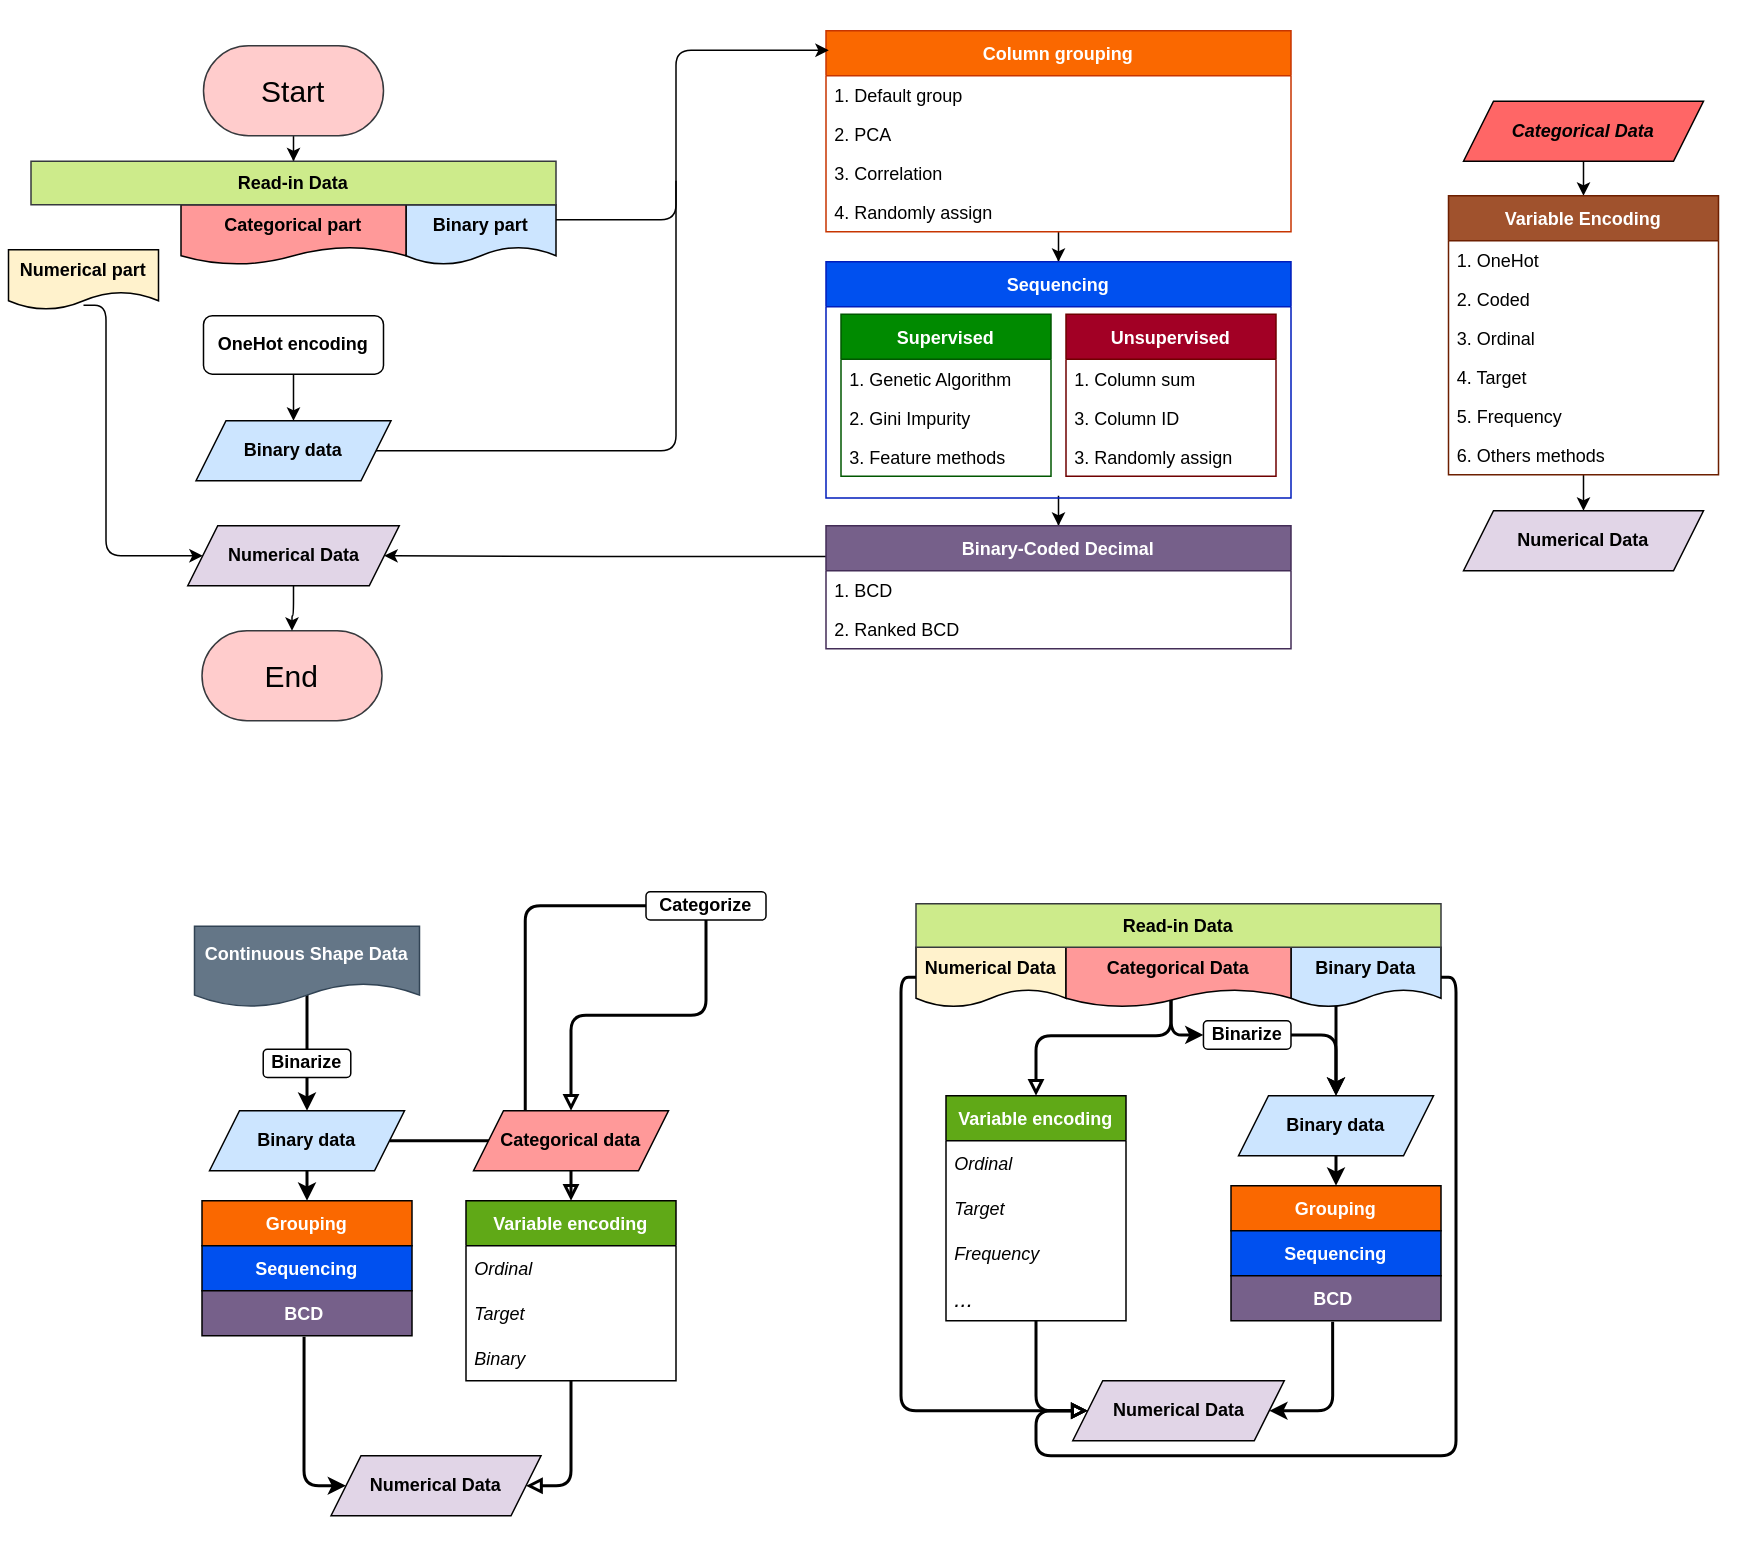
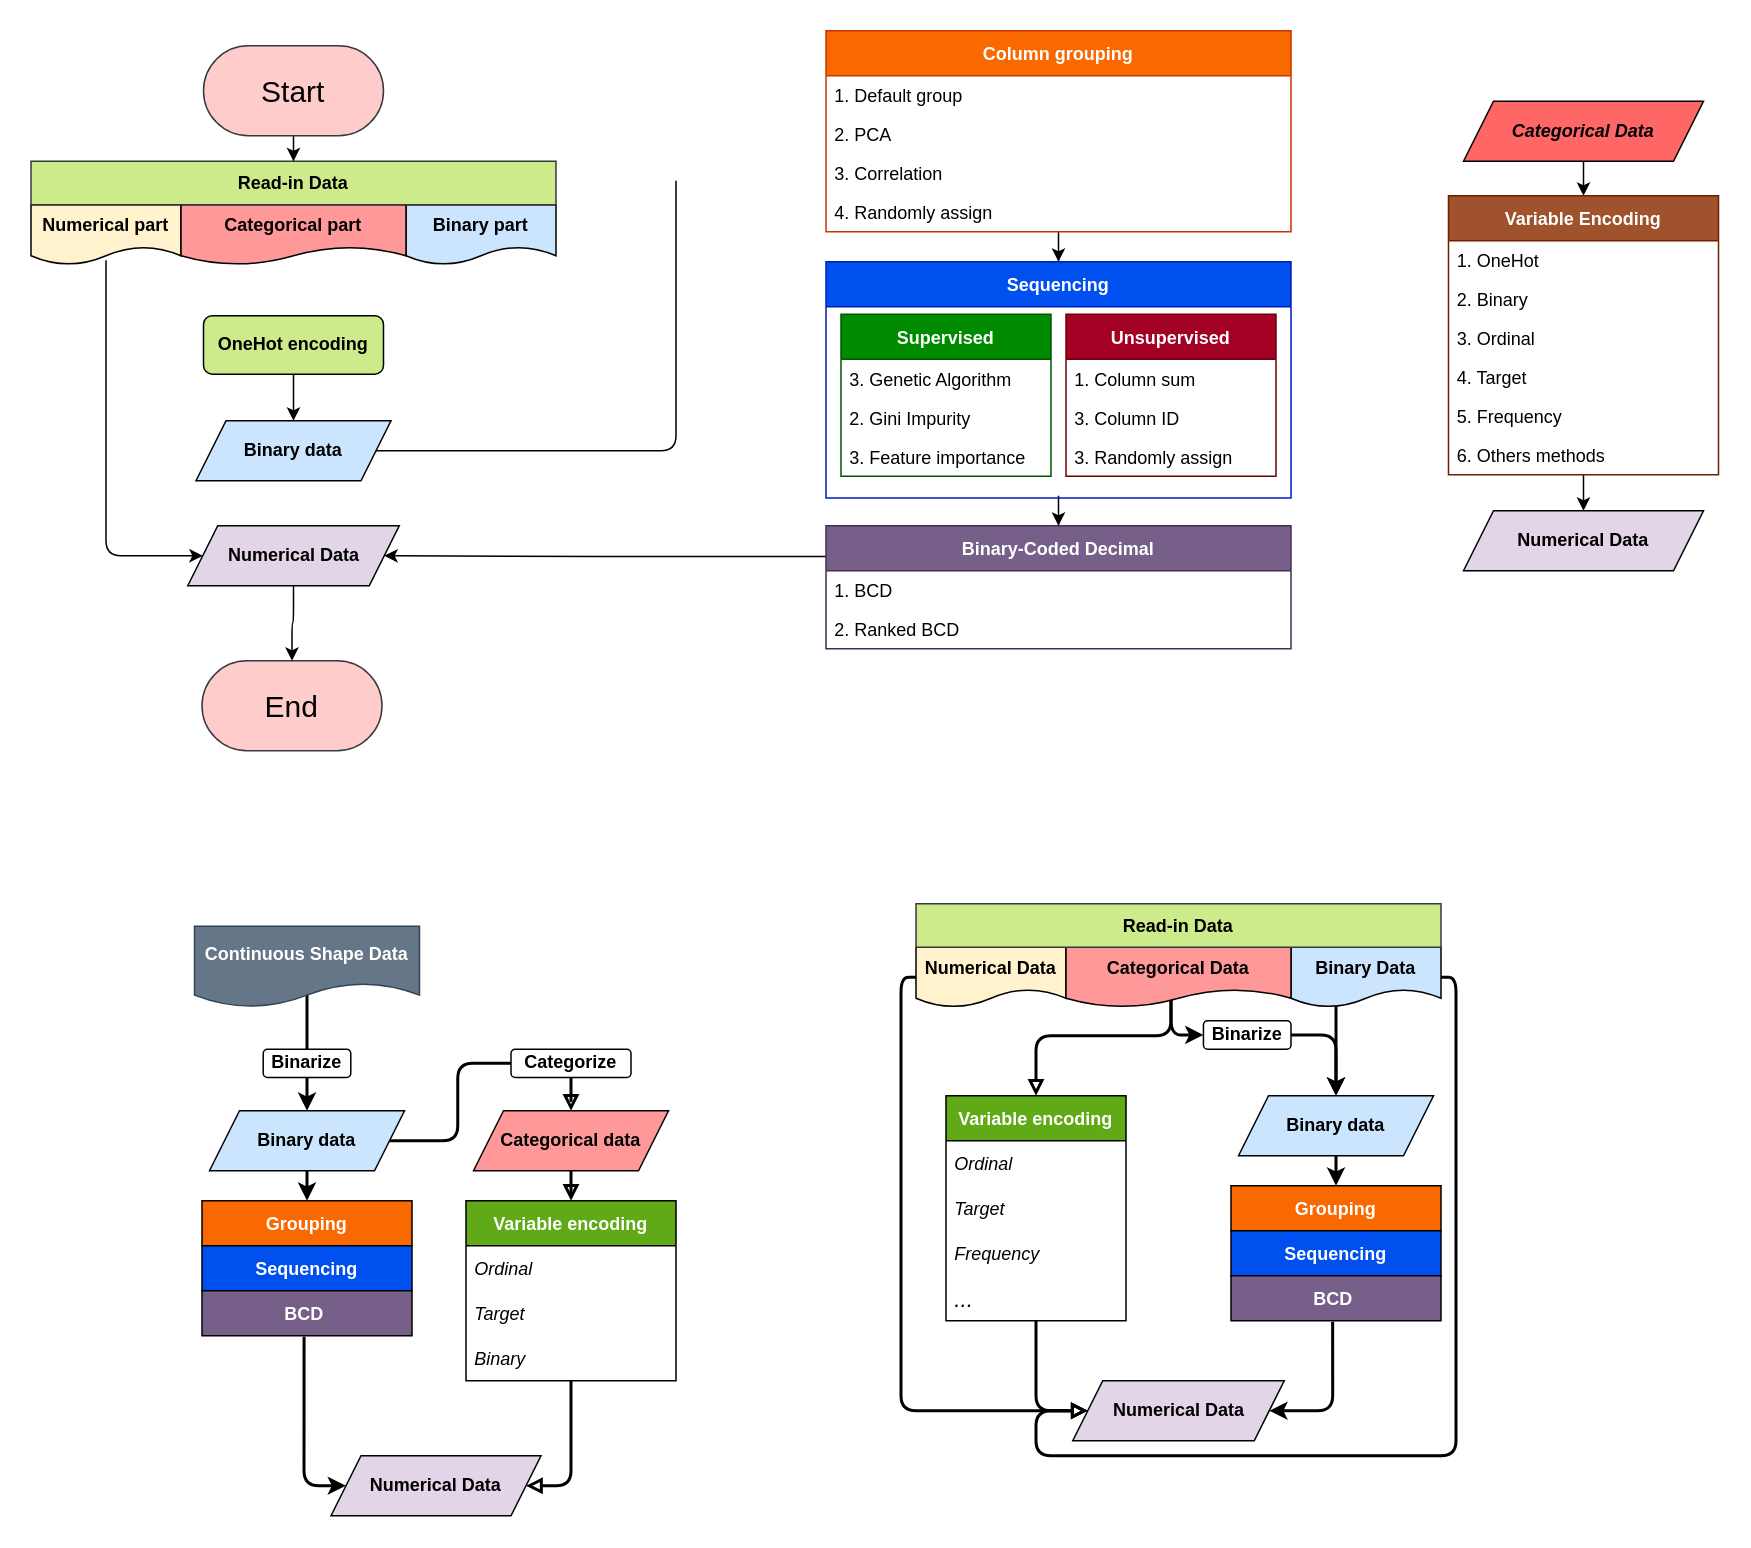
edge "Binary part" -> "Column grouping": removed
node "Numerical part": moved (83, 280) -> (106, 235)
node "2. Coded": label "2. Coded" -> "2. Binary"
node "OneHot encoding": fillcolor #ffffff -> #cdeb8b
node "1. Genetic Algorithm": label "1. Genetic Algorithm" -> "3. Genetic Algorithm"
node "3. Feature methods": label "3. Feature methods" -> "3. Feature importance"
node "End": moved (292, 676) -> (292, 706)
node "Categorize": moved (706, 906) -> (571, 1063)
